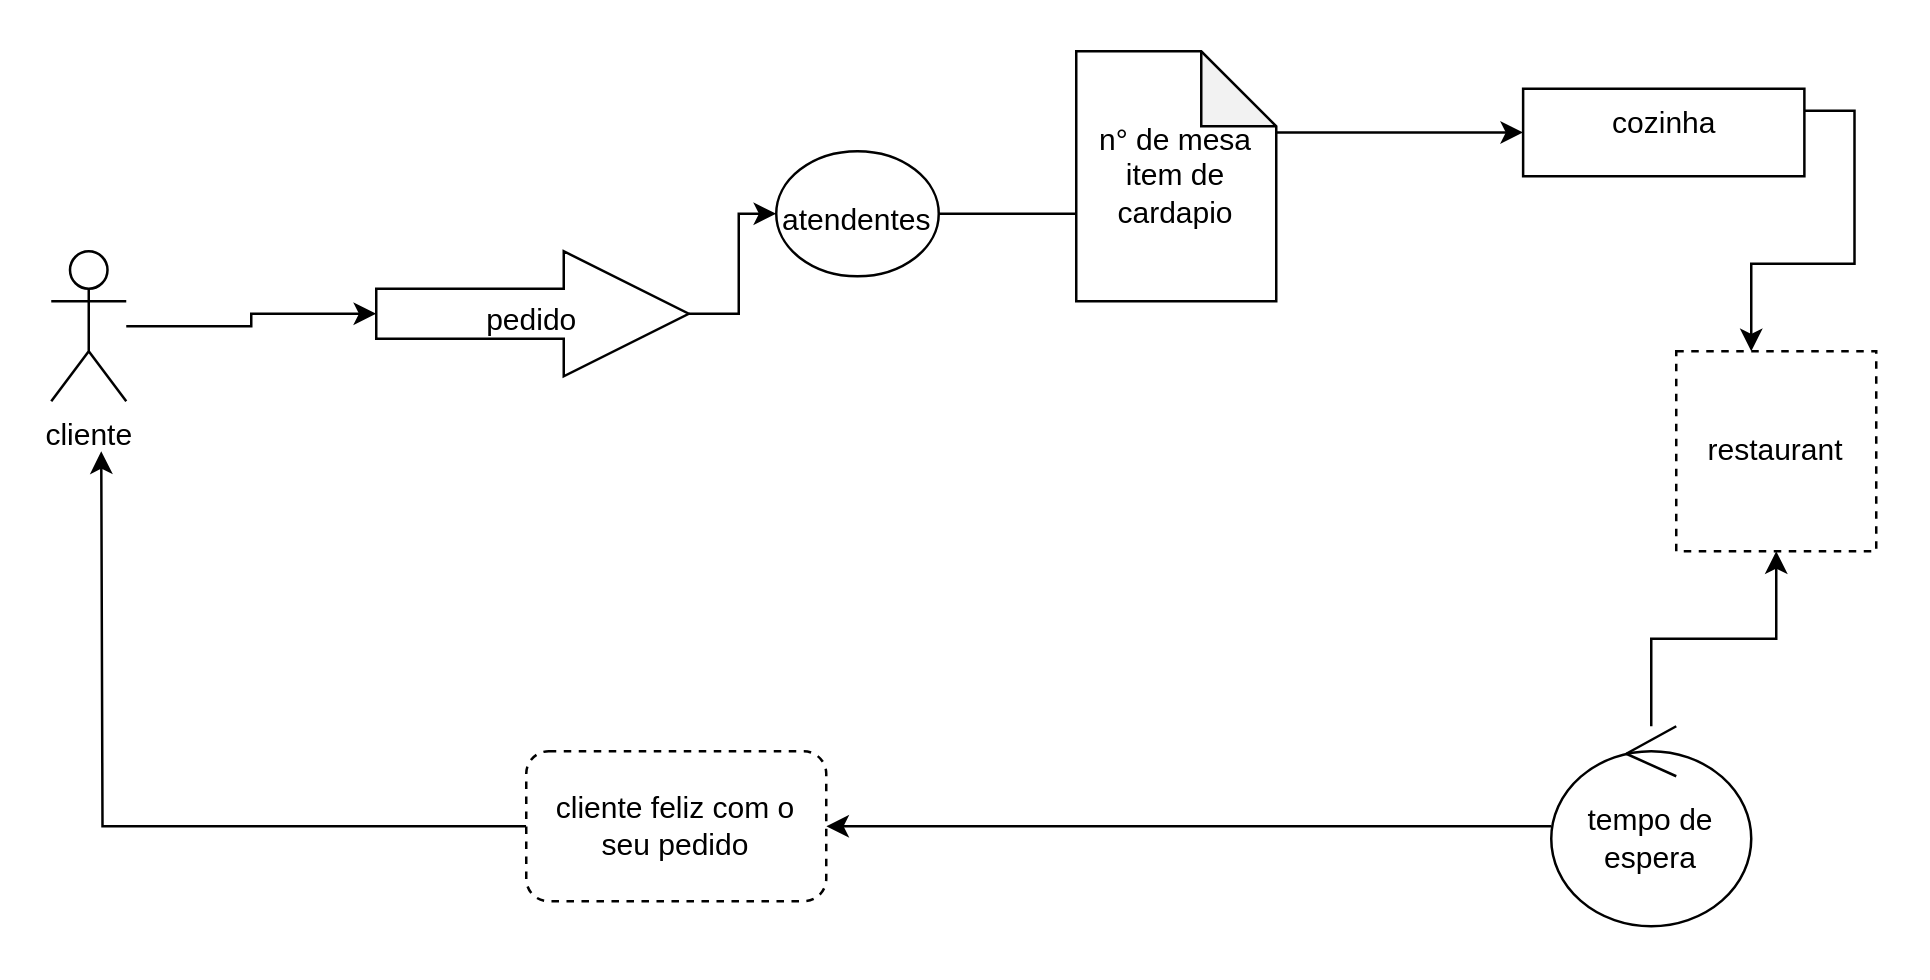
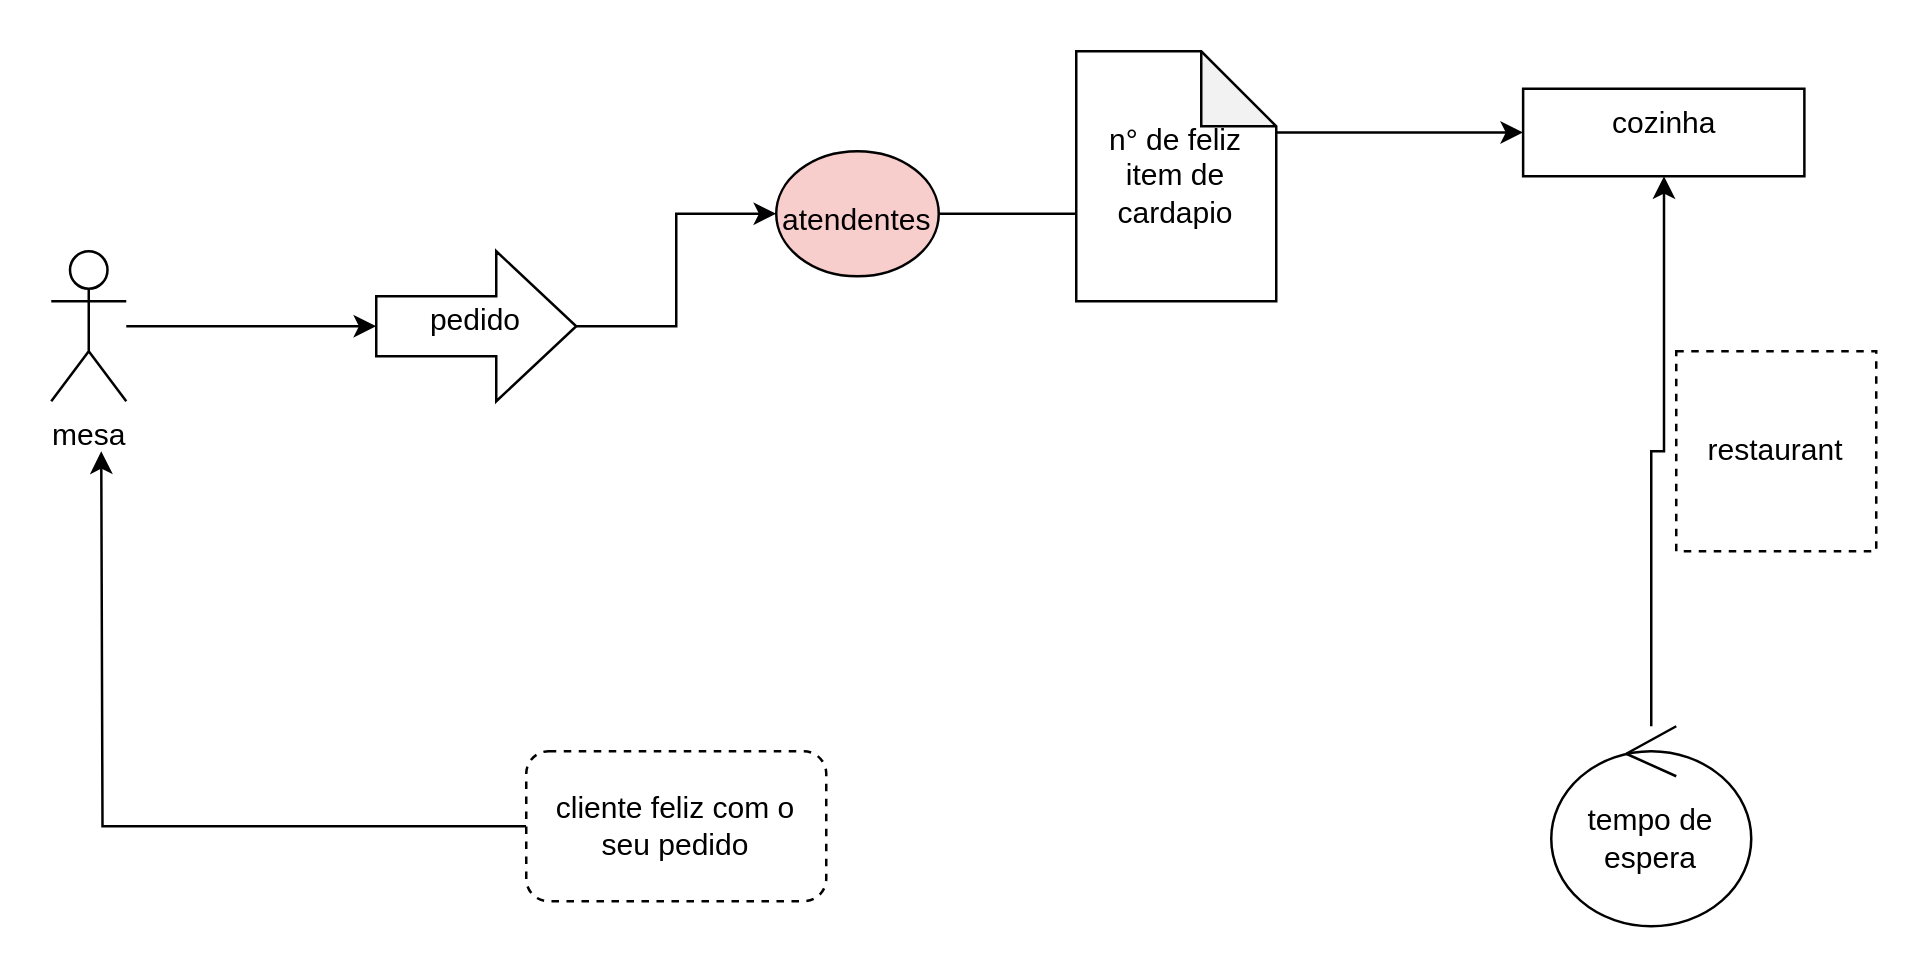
node "n° de mesa item de cardapio": label "n° de mesa item de cardapio" -> "n° de feliz item de cardapio"
node "atendentes": fillcolor #ffffff -> #f8cecc
edge "cozinha" -> "restaurant": removed
node "pedido": size 313x125 -> 200x150
node "cliente": label "cliente" -> "mesa"
edge "tempo de espera" -> "restaurant": now "tempo de espera" -> "cozinha"
edge "tempo de espera" -> "cliente feliz com o seu pedido": removed
